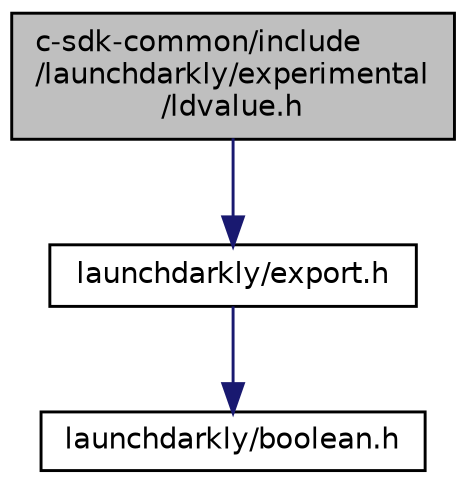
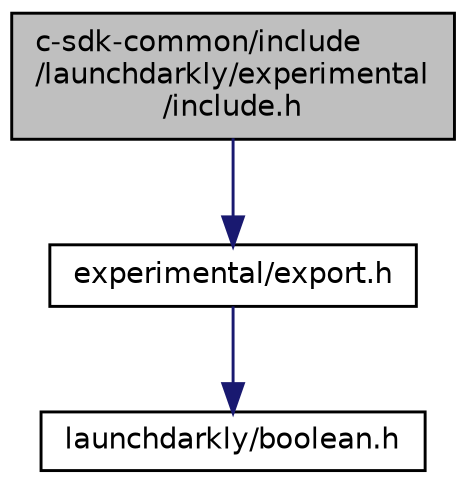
node "c-sdk-common/include /launchdarkly/experimental /ldvalue.h": label "c-sdk-common/include /launchdarkly/experimental /ldvalue.h" -> "c-sdk-common/include /launchdarkly/experimental /include.h"
node "launchdarkly/export.h": label "launchdarkly/export.h" -> "experimental/export.h"
